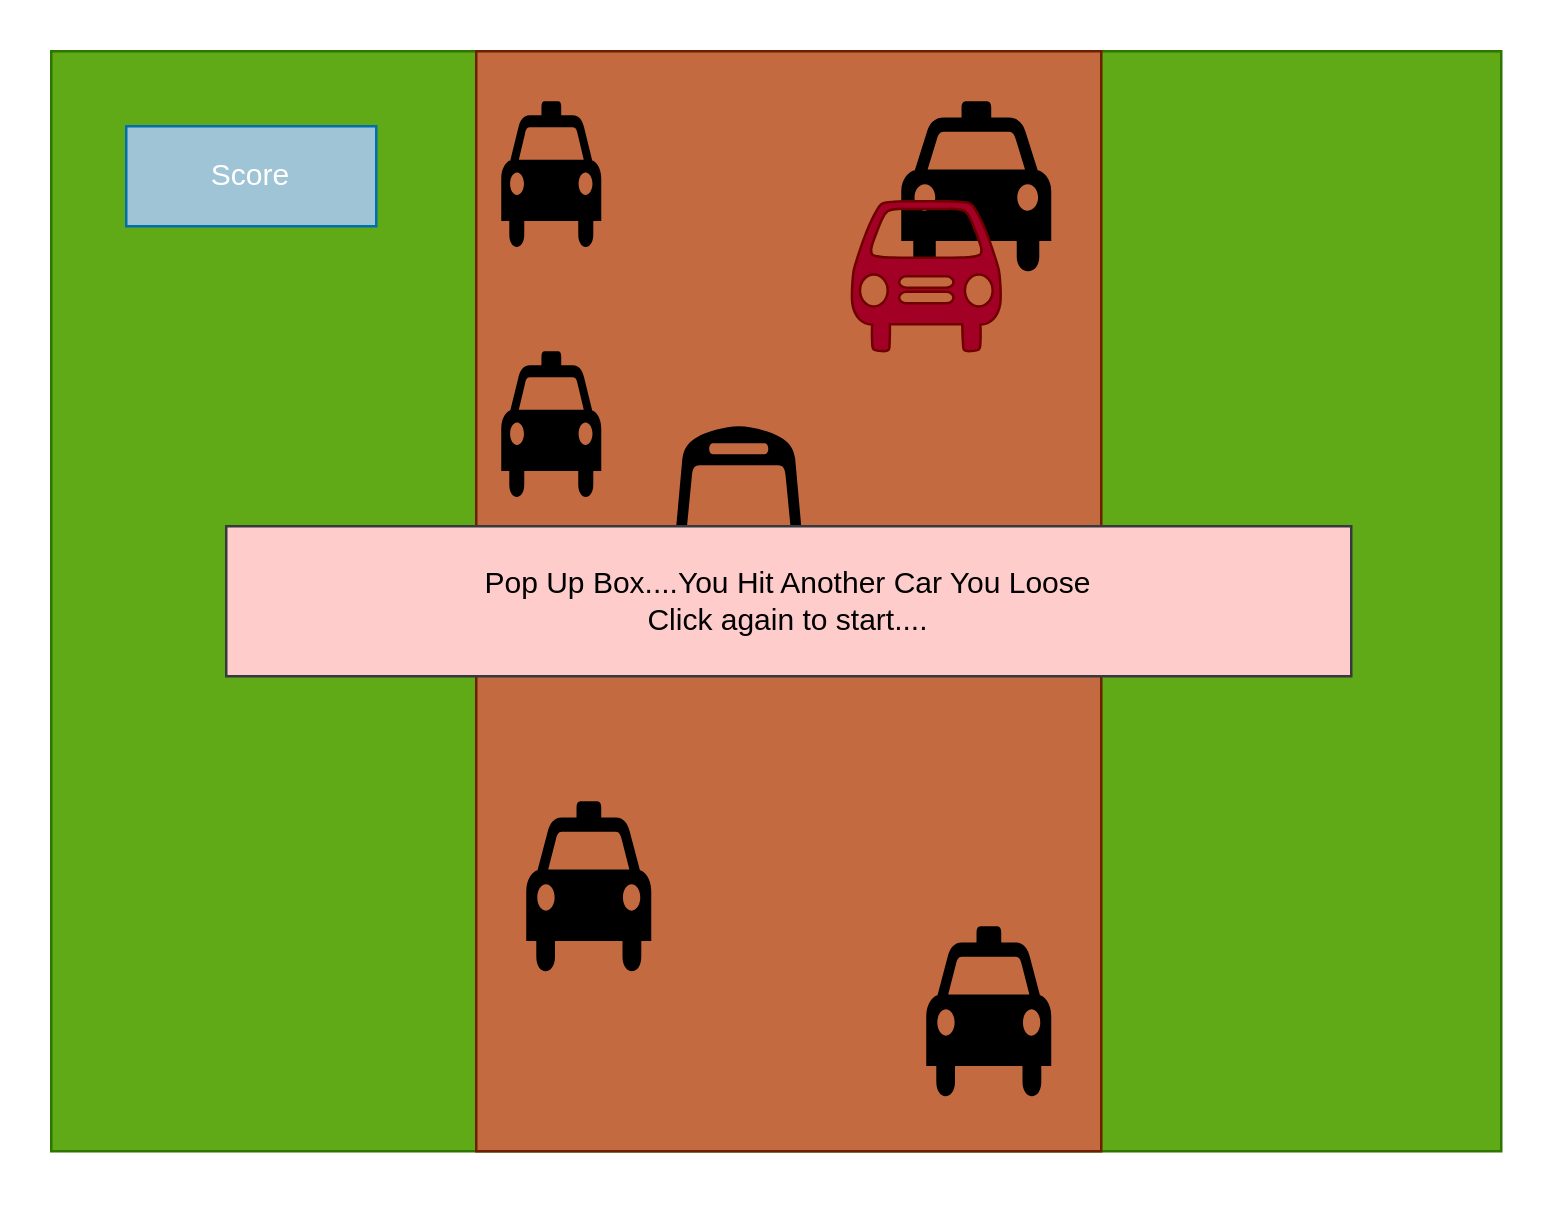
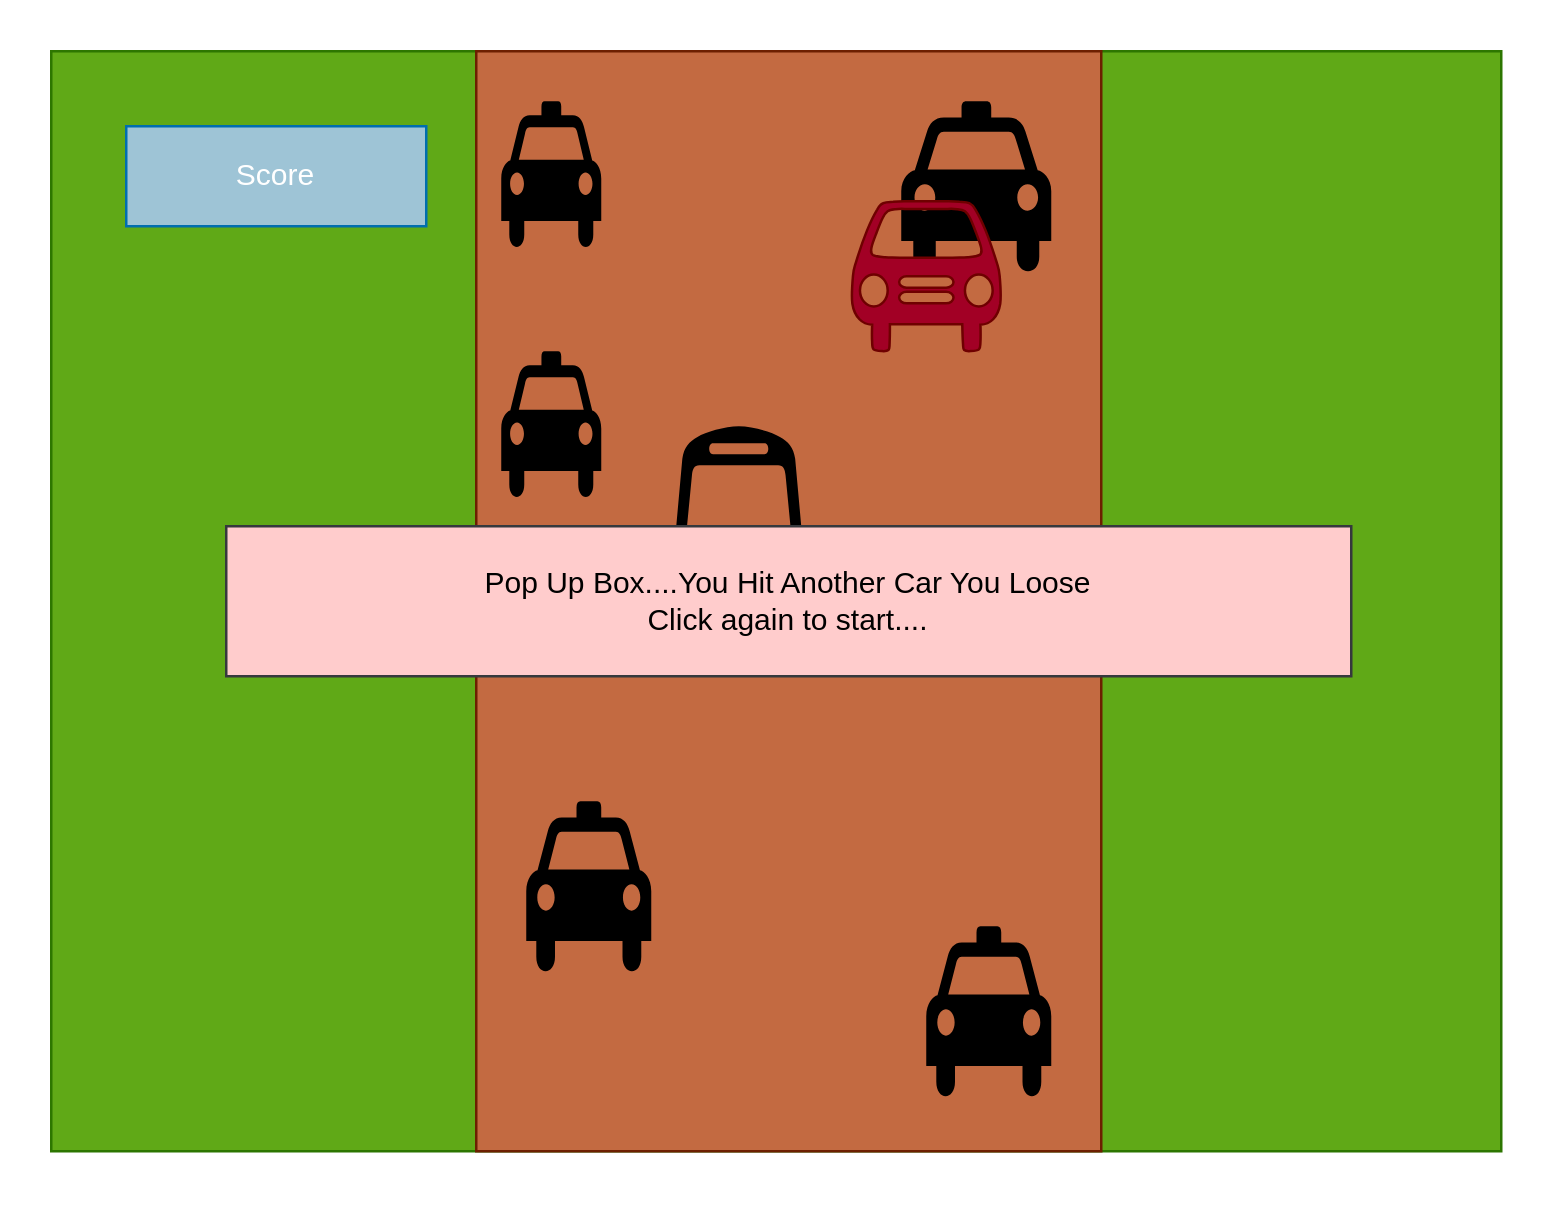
node "Score": size 250x100 -> 300x100
